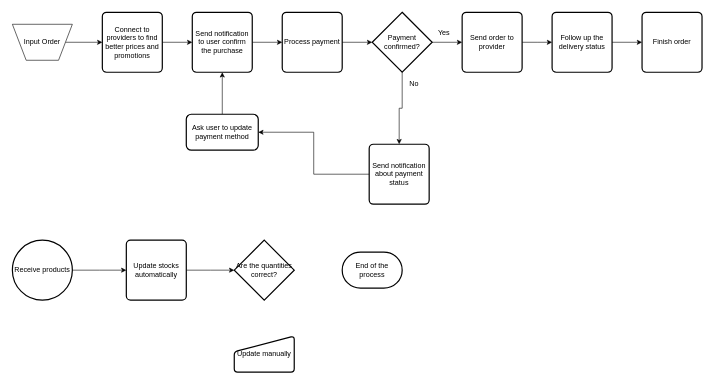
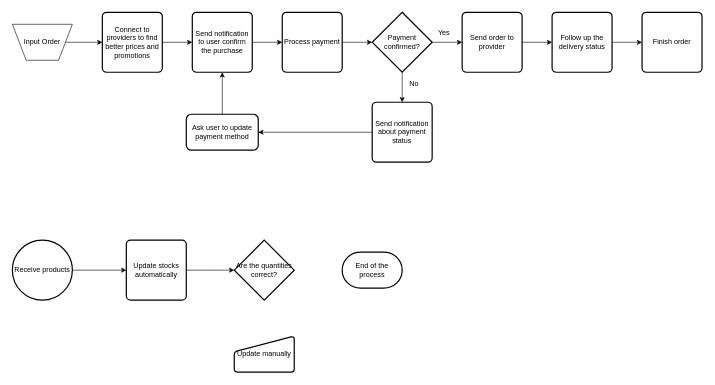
node "Send notification about payment status": moved (399, 174) -> (402, 132)
